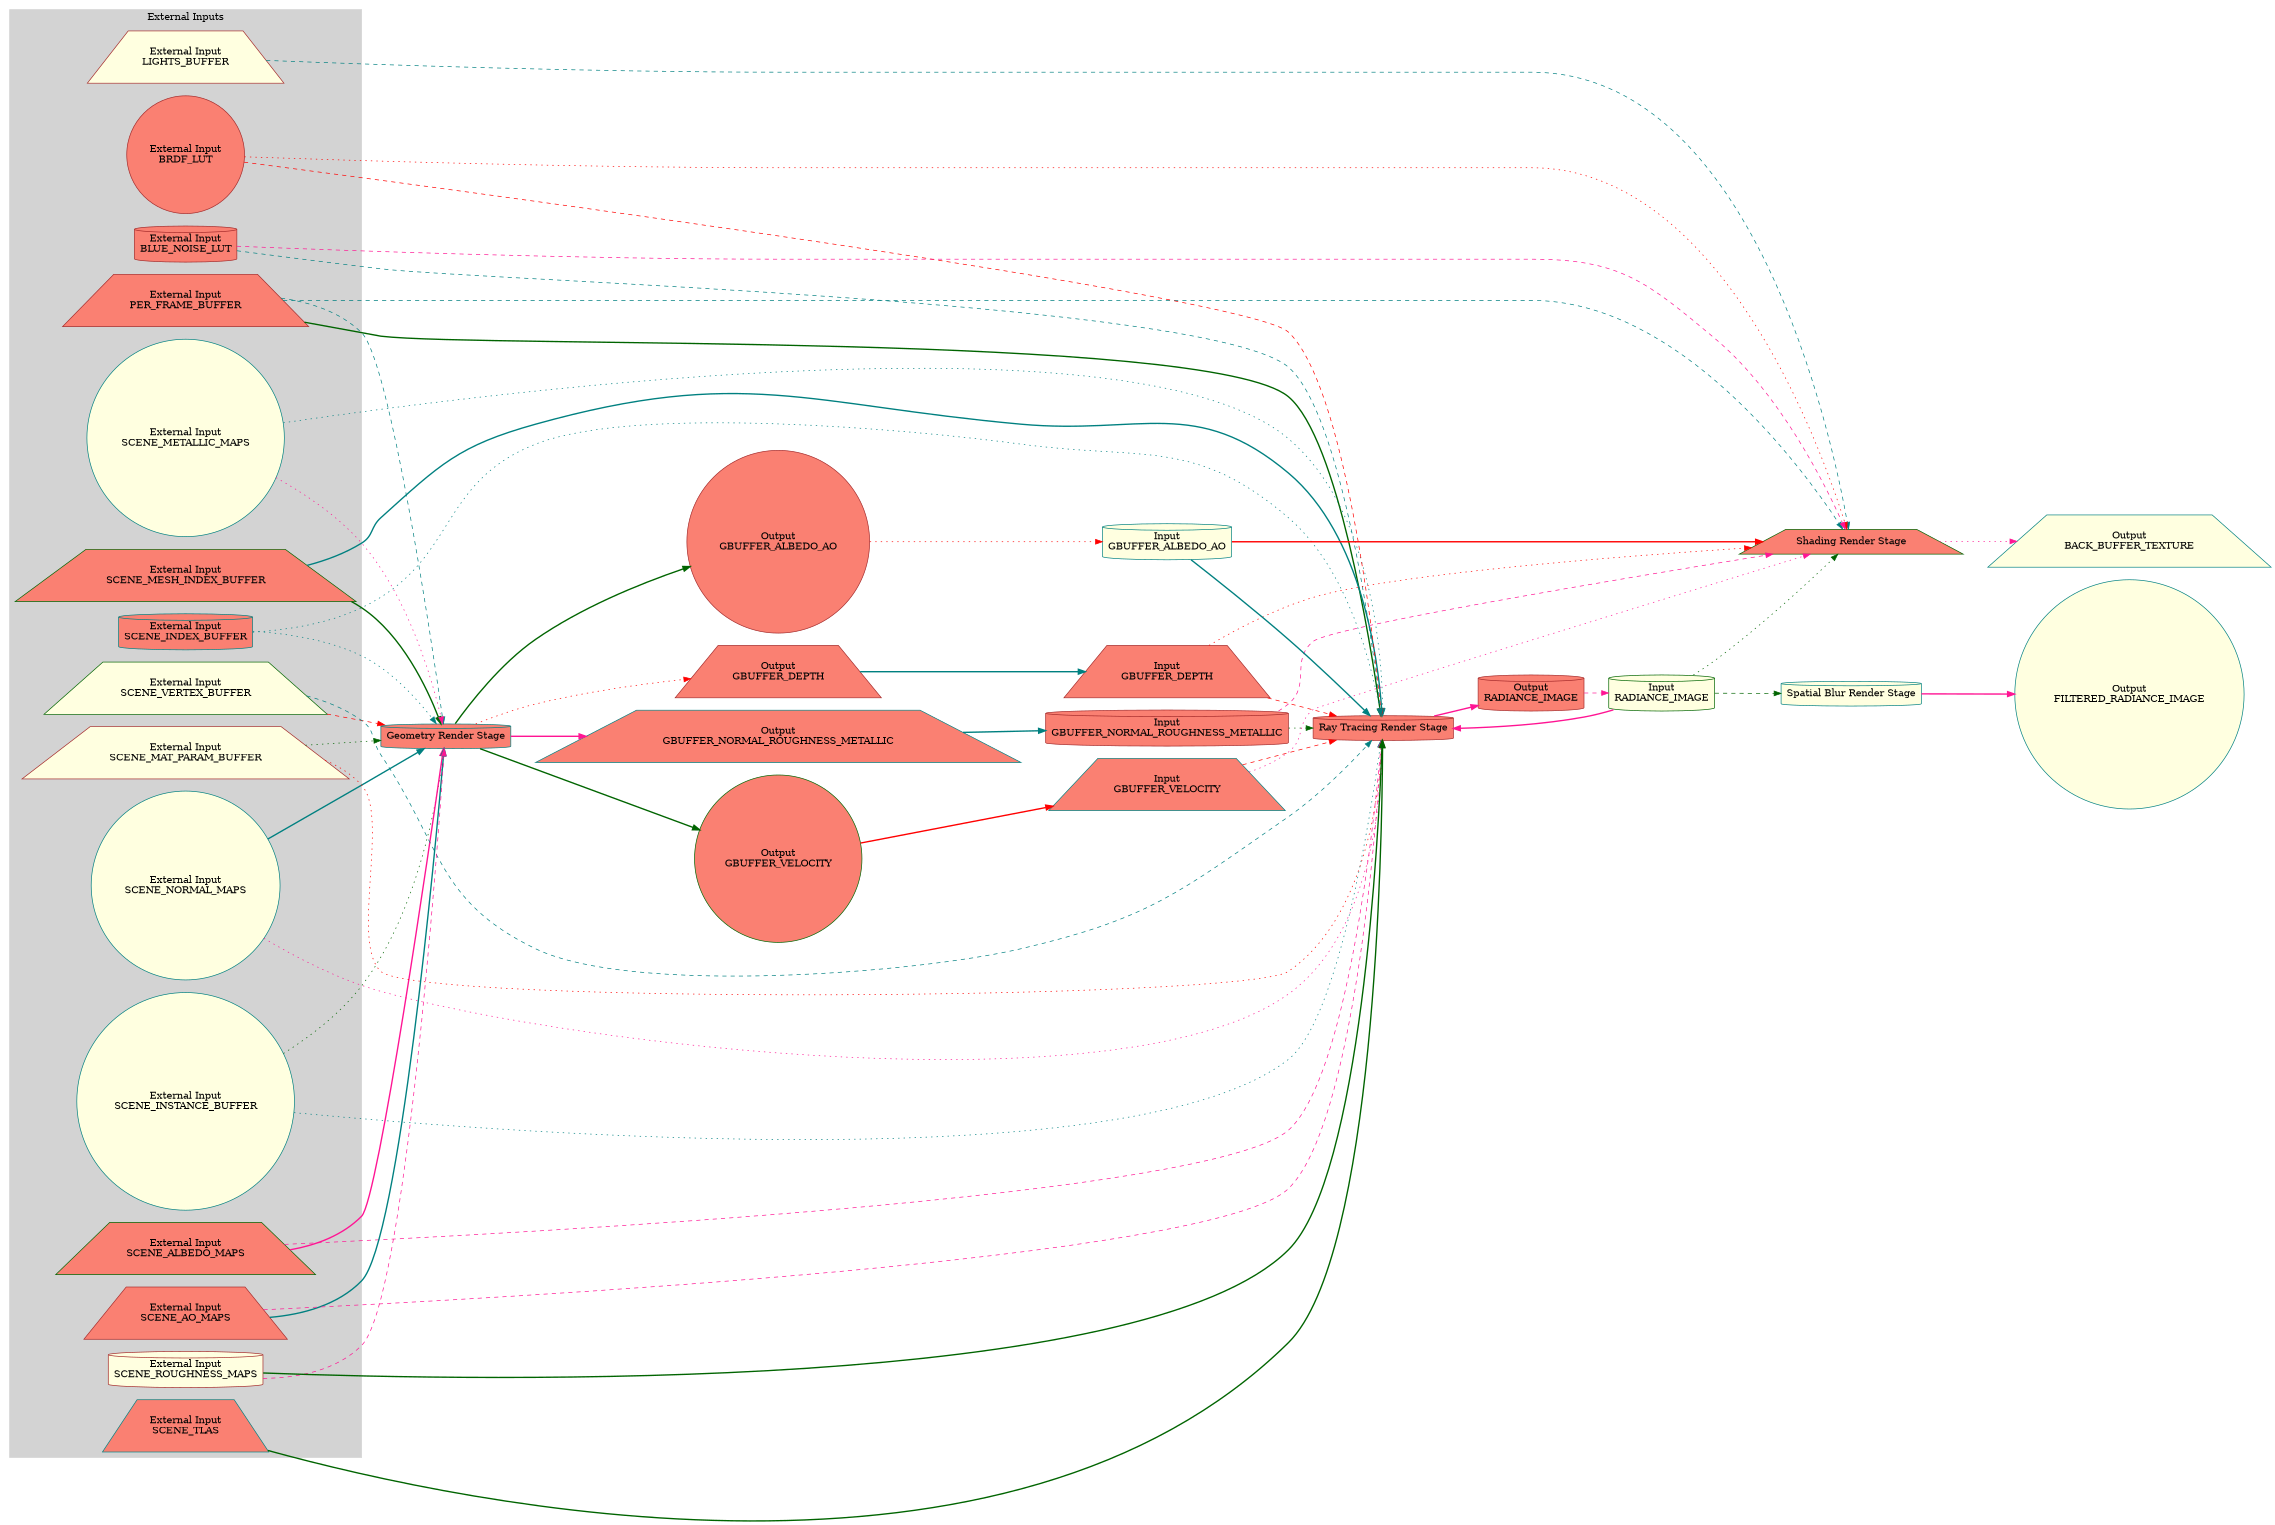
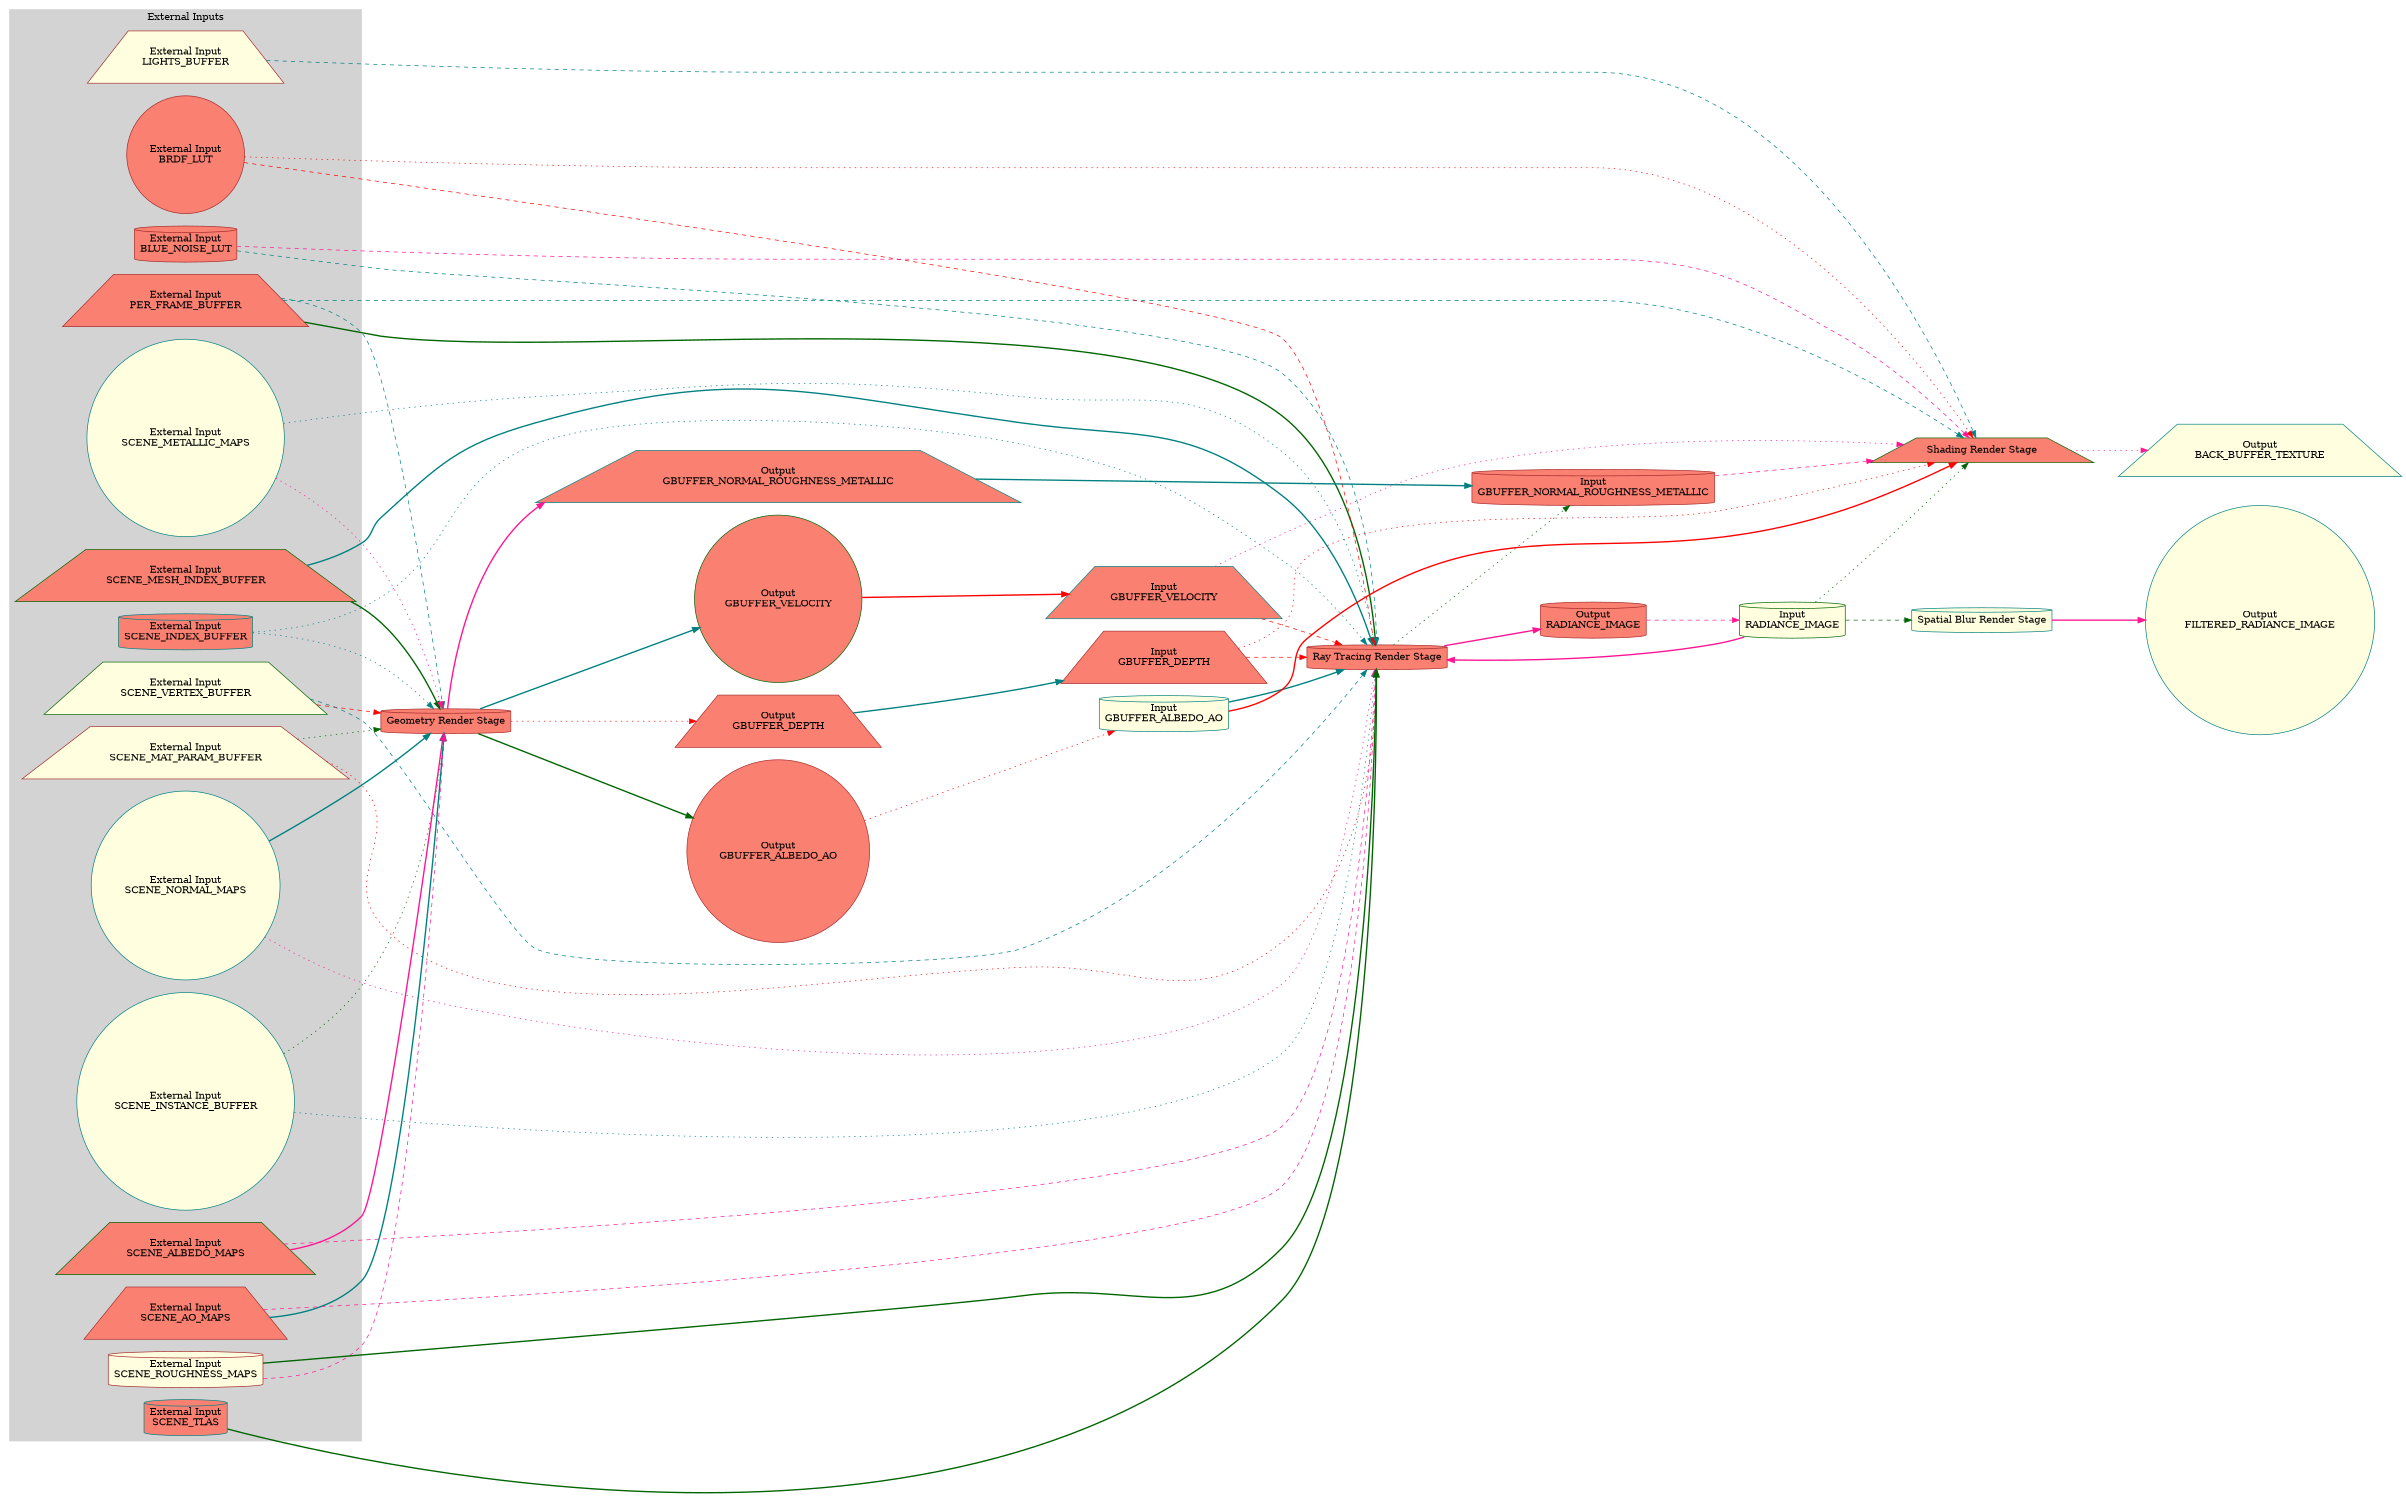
edge "Input GBUFFER_NORMAL_ROUGHNESS_METALLIC" -> "Ray Tracing Render Stage": reversed
node "Geometry Render Stage": color teal -> brown
edge "Geometry Render Stage" -> "Output GBUFFER_VELOCITY": color darkgreen -> teal
node "External Input SCENE_TLAS": shape trapezium -> cylinder
